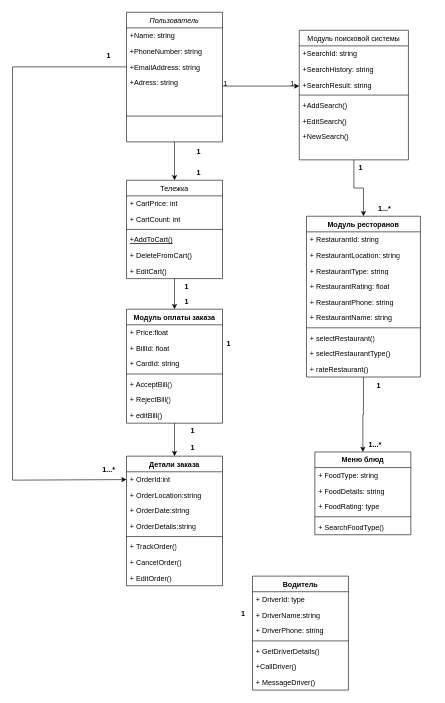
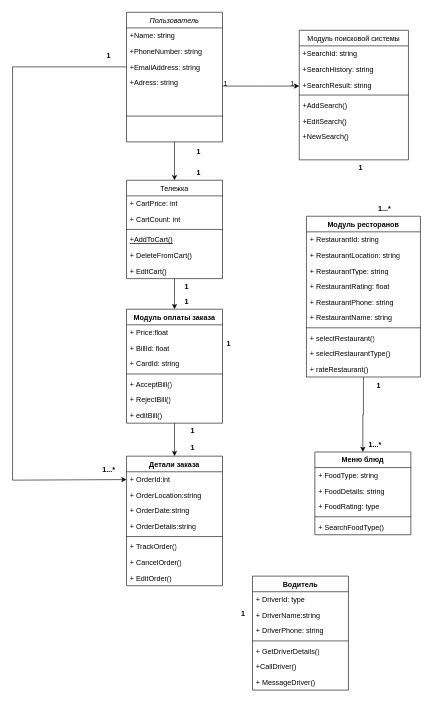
edge "Модуль поисковой системы" -> "Модуль ресторанов": removed
